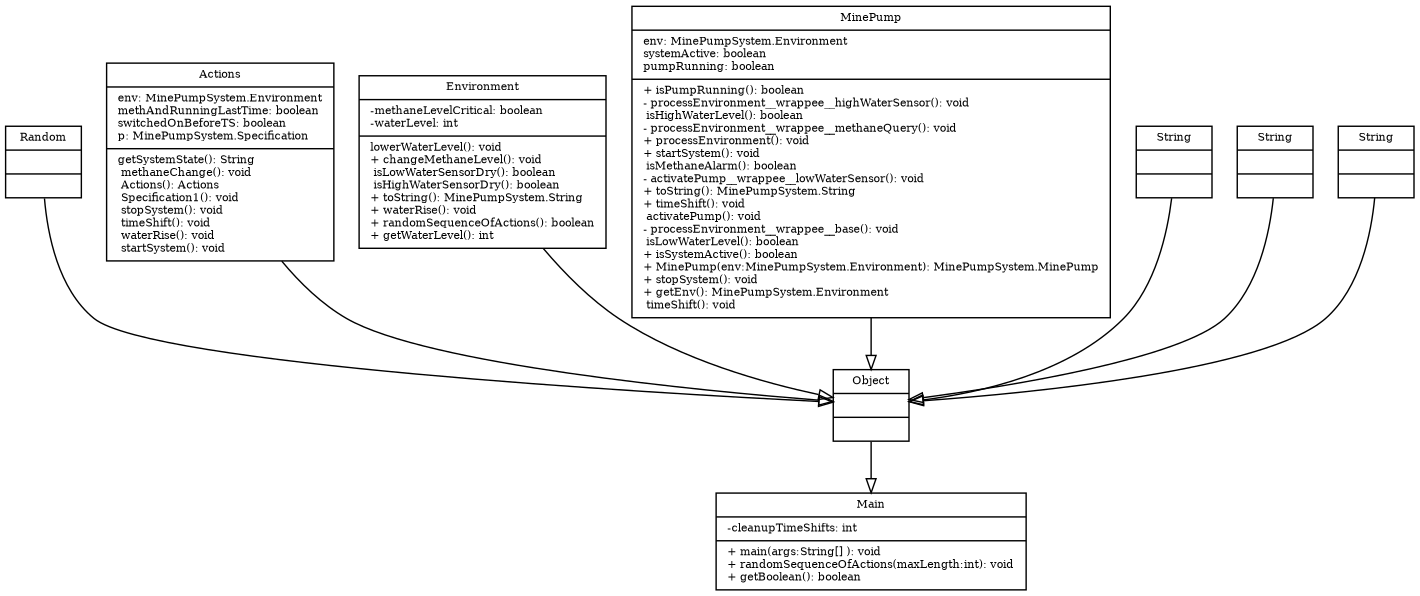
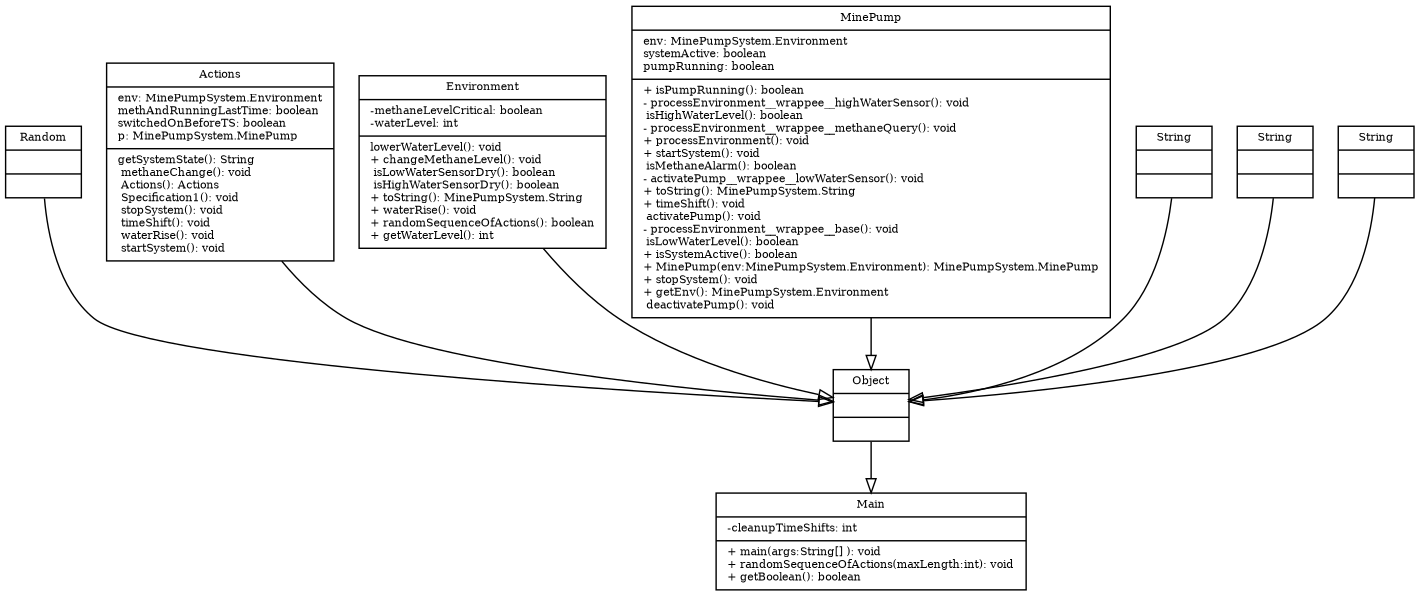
node "Actions": text "p: MinePumpSystem.Specification" -> "p: MinePumpSystem.MinePump"
node "MinePump": text "timeShift(): void" -> "deactivatePump(): void"
